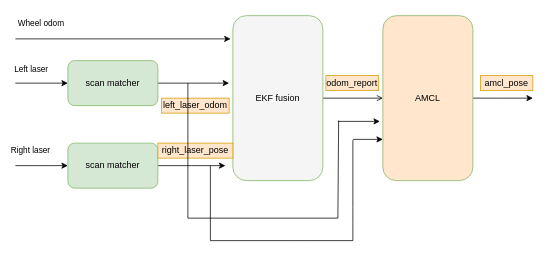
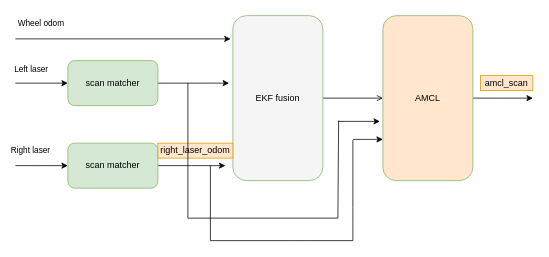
node "odom_report": removed
node "amcl_pose": label "amcl_pose" -> "amcl_scan"
node "left_laser_odom": removed
node "right_laser_pose": label "right_laser_pose" -> "right_laser_odom"
